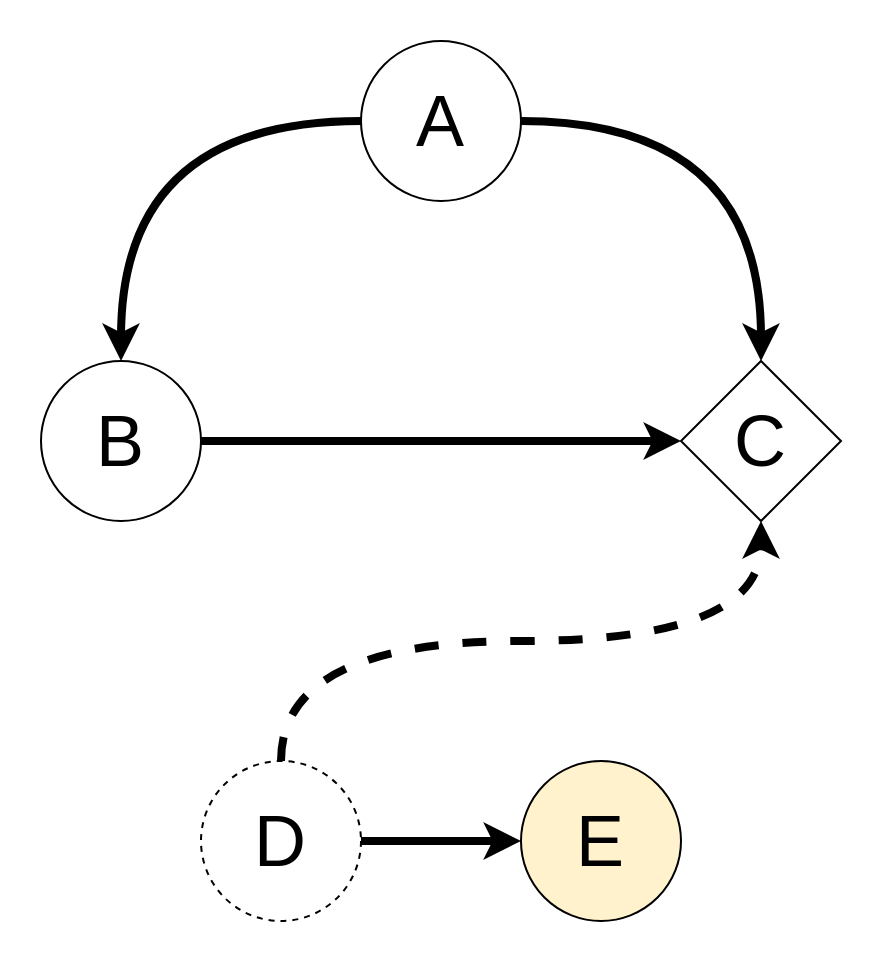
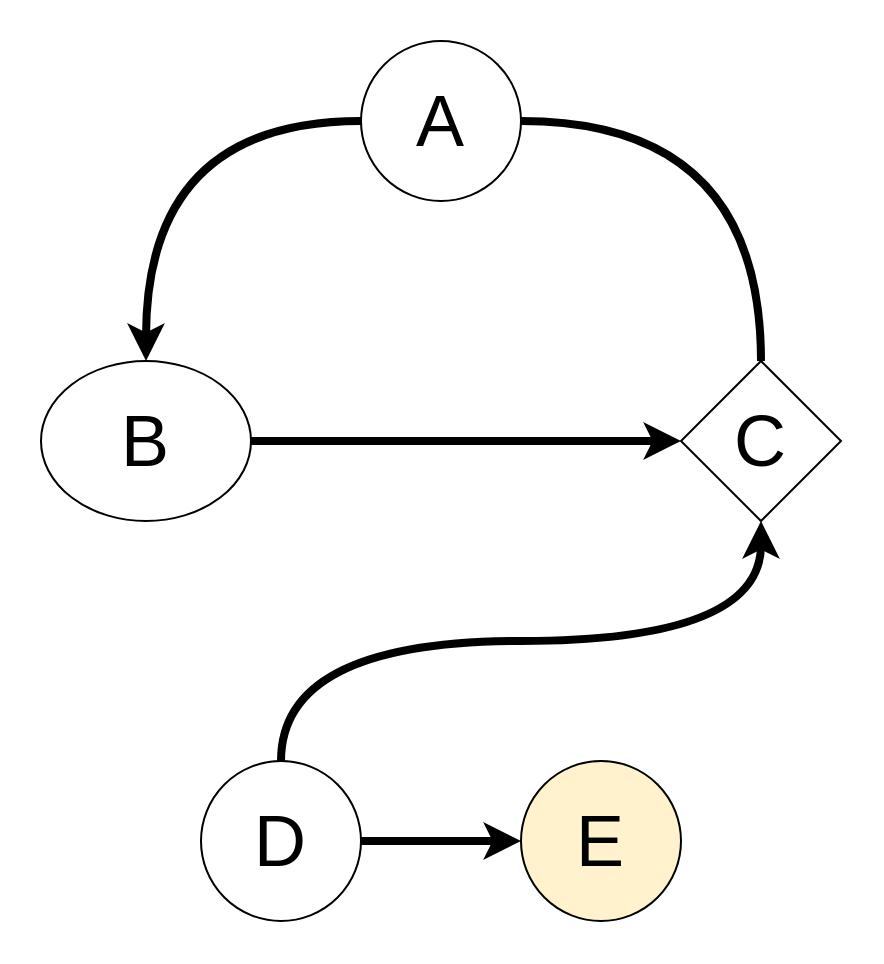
edge "A" -> "C": arrowhead classic -> none
node "B": size 160x160 -> 210x160
edge "D" -> "C": style dashed -> solid
node "D": style dashed -> solid
